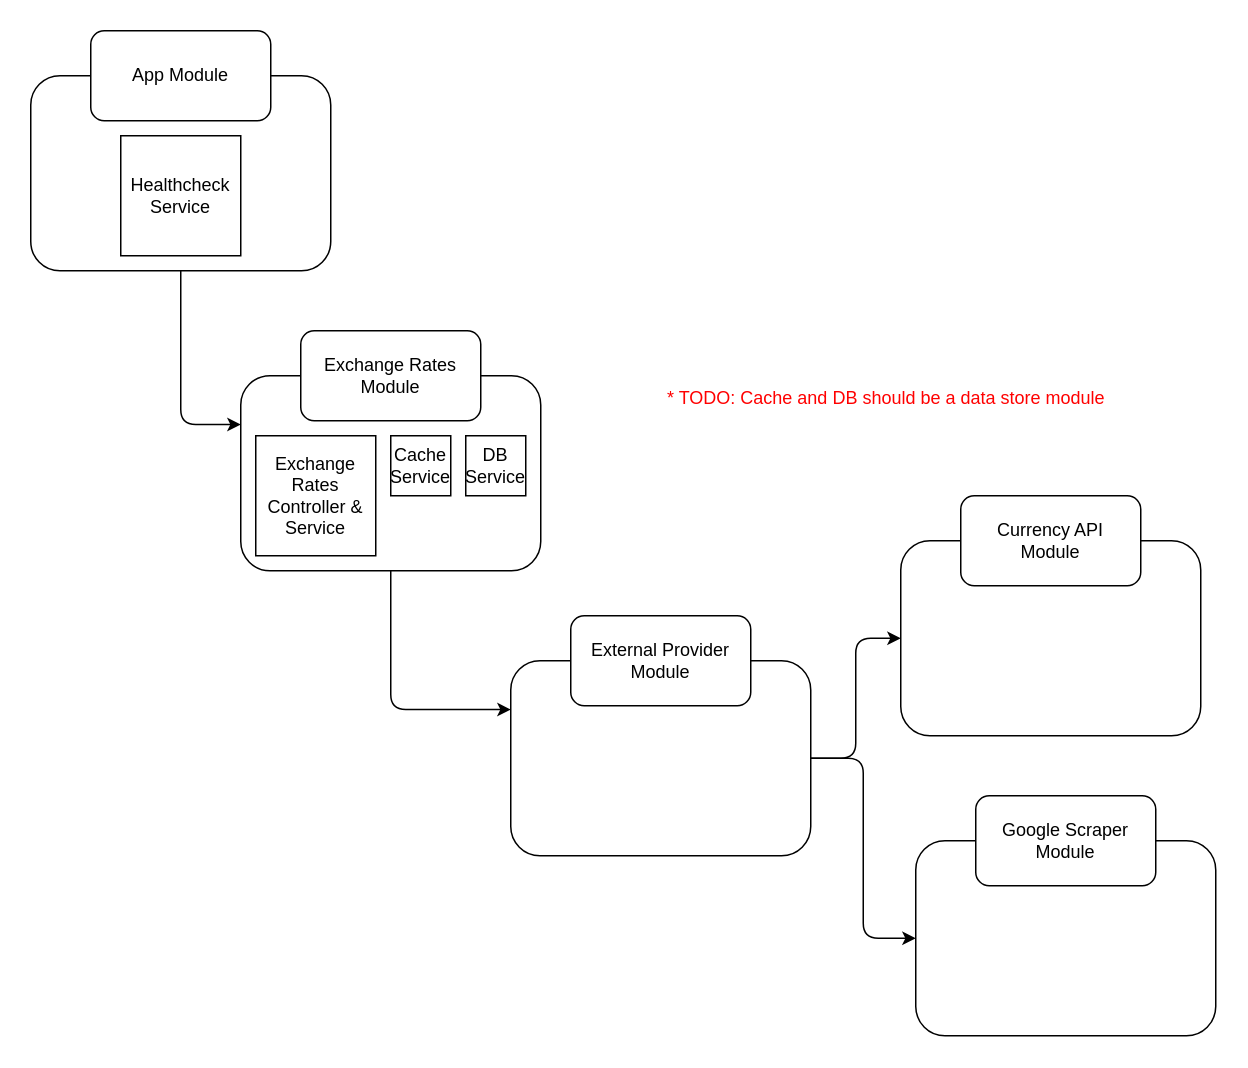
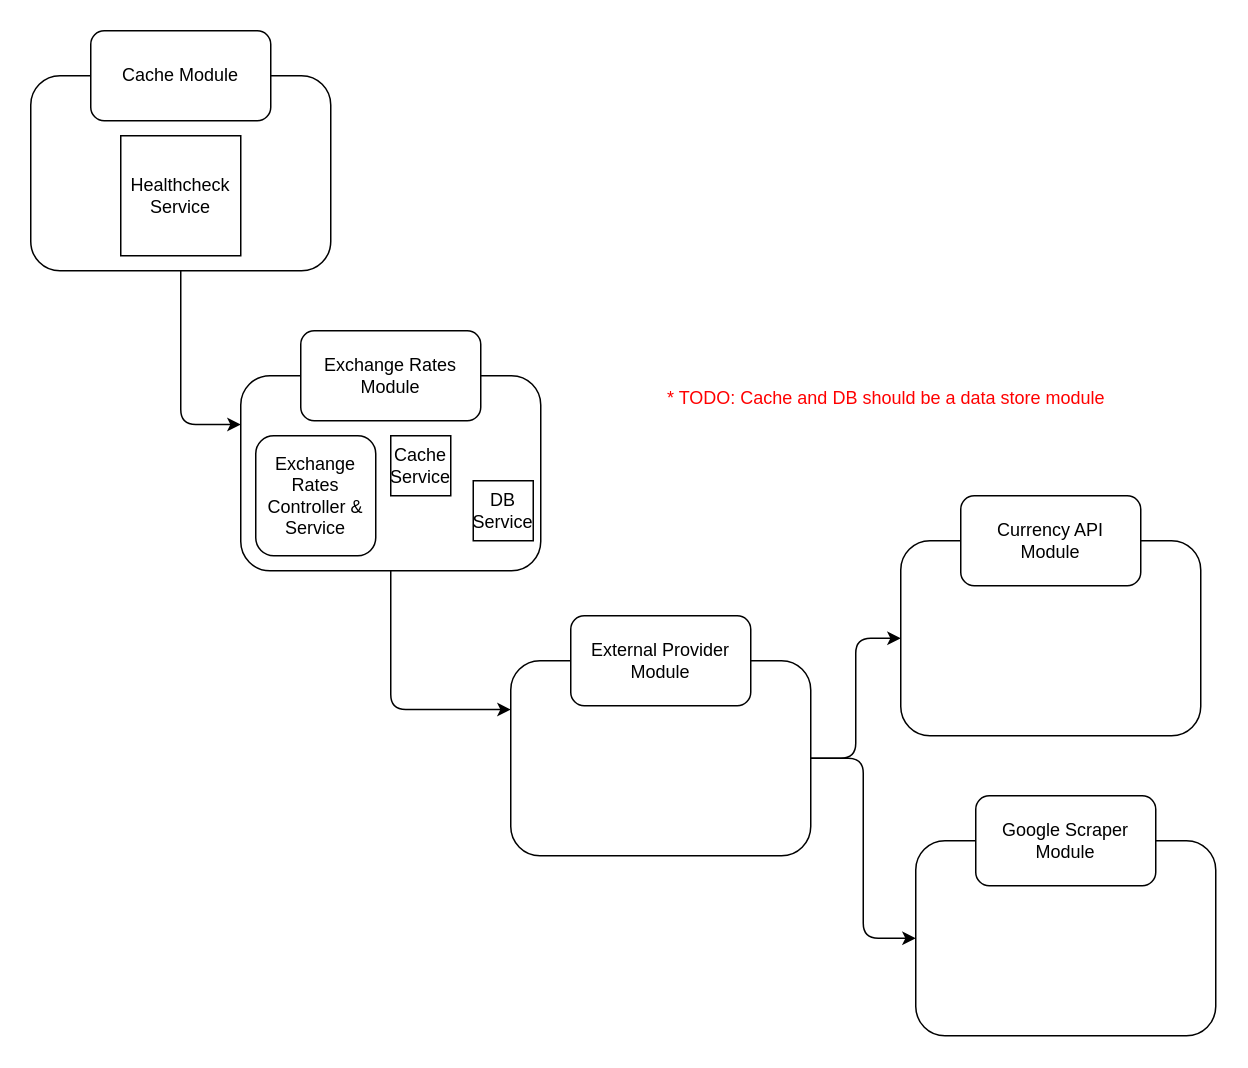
node "App Module": label "App Module" -> "Cache Module"
node "DB Service": moved (496, 466) -> (503, 511)
node "Exchange Rates Controller & Service": shape rectangle -> rounded rectangle
